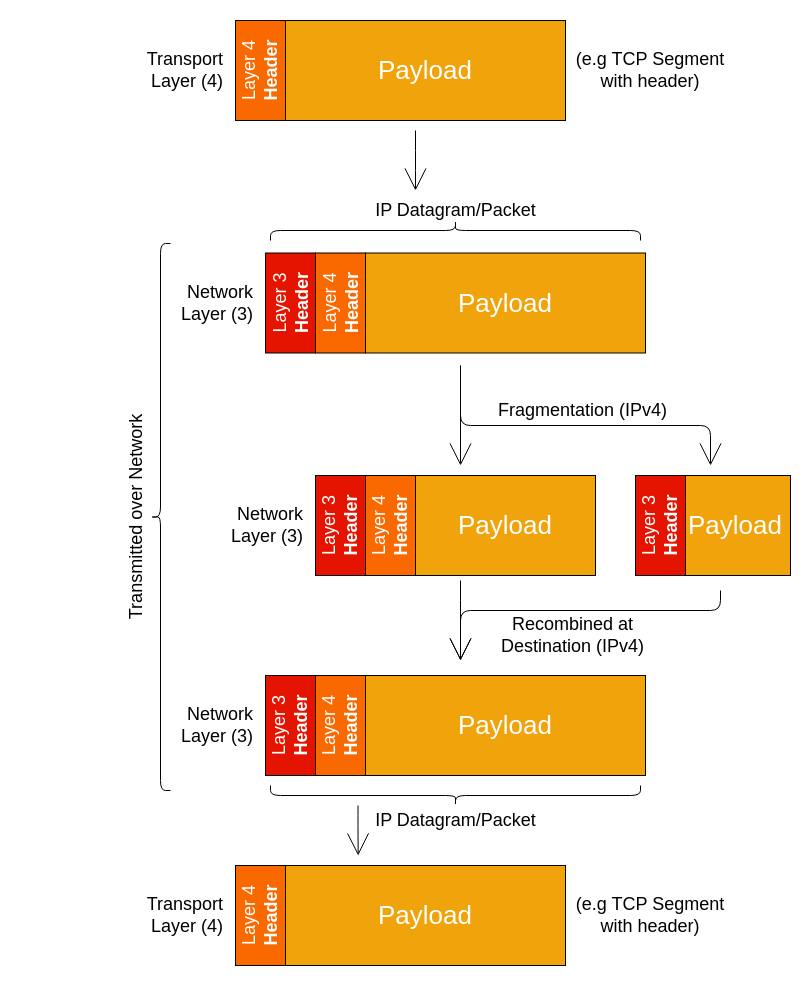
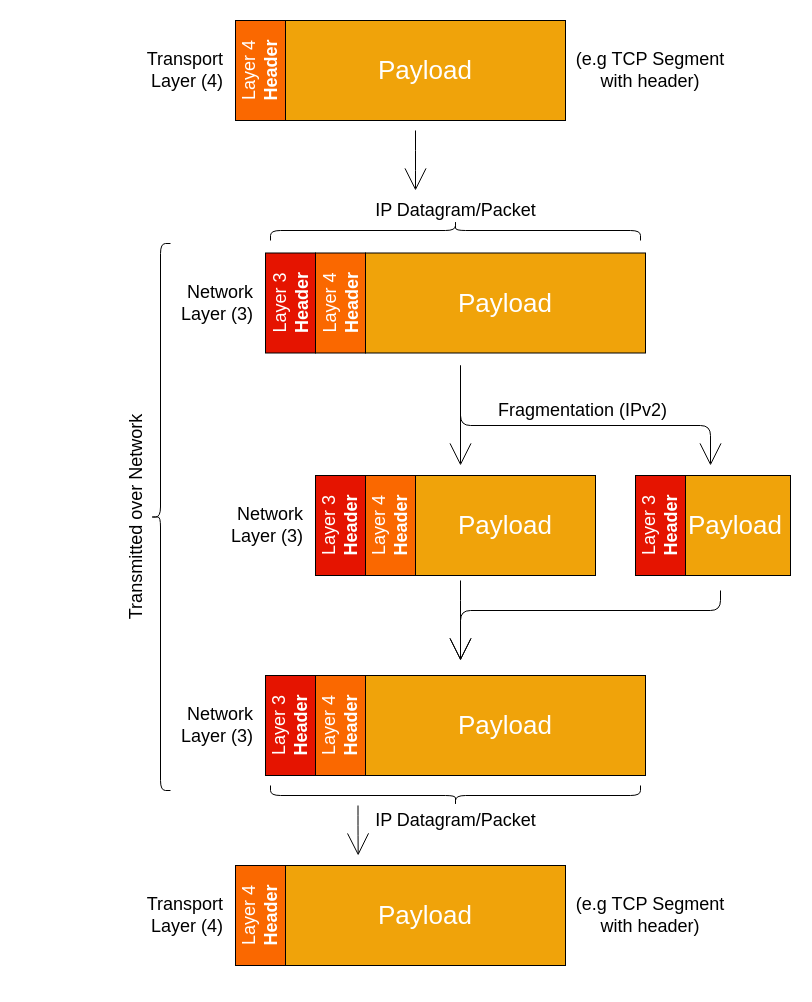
node "Fragmentation (IPv4)": label "Fragmentation (IPv4)" -> "Fragmentation (IPv2)"
node "Recombined at Destination (IPv4)": removed
